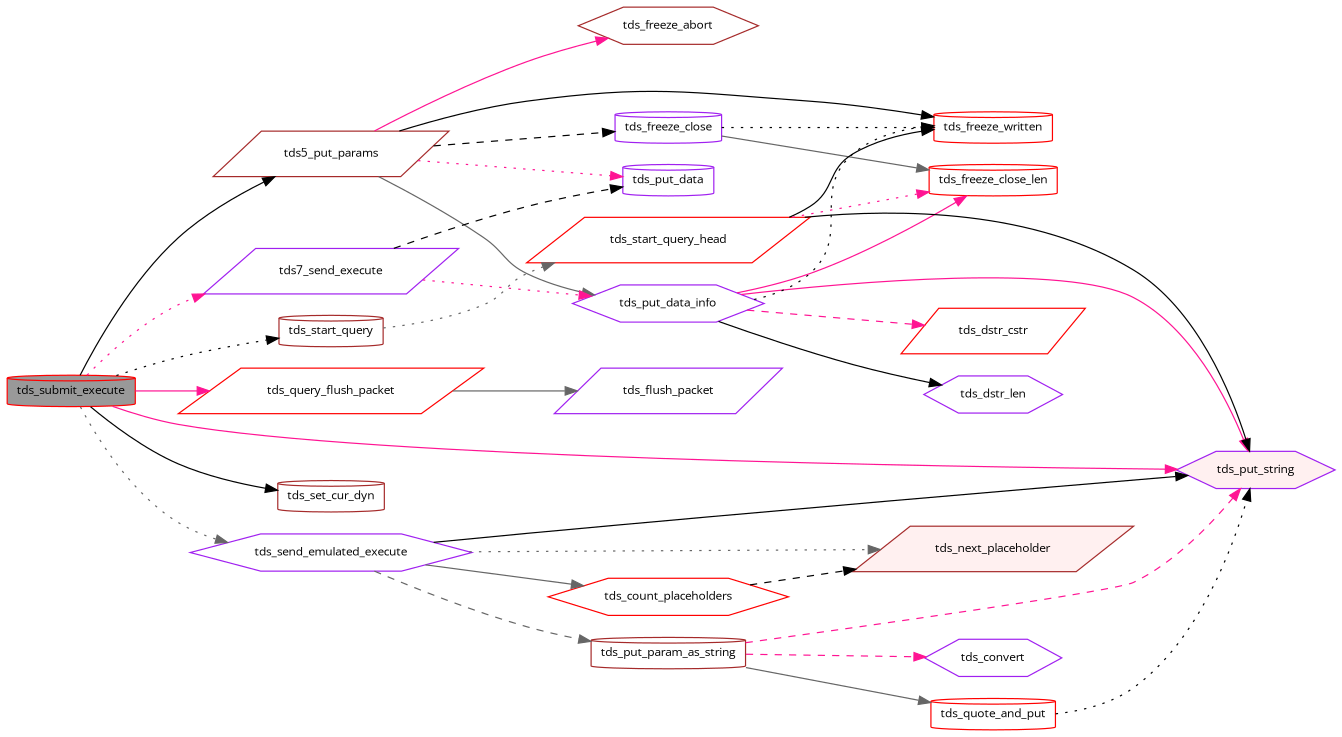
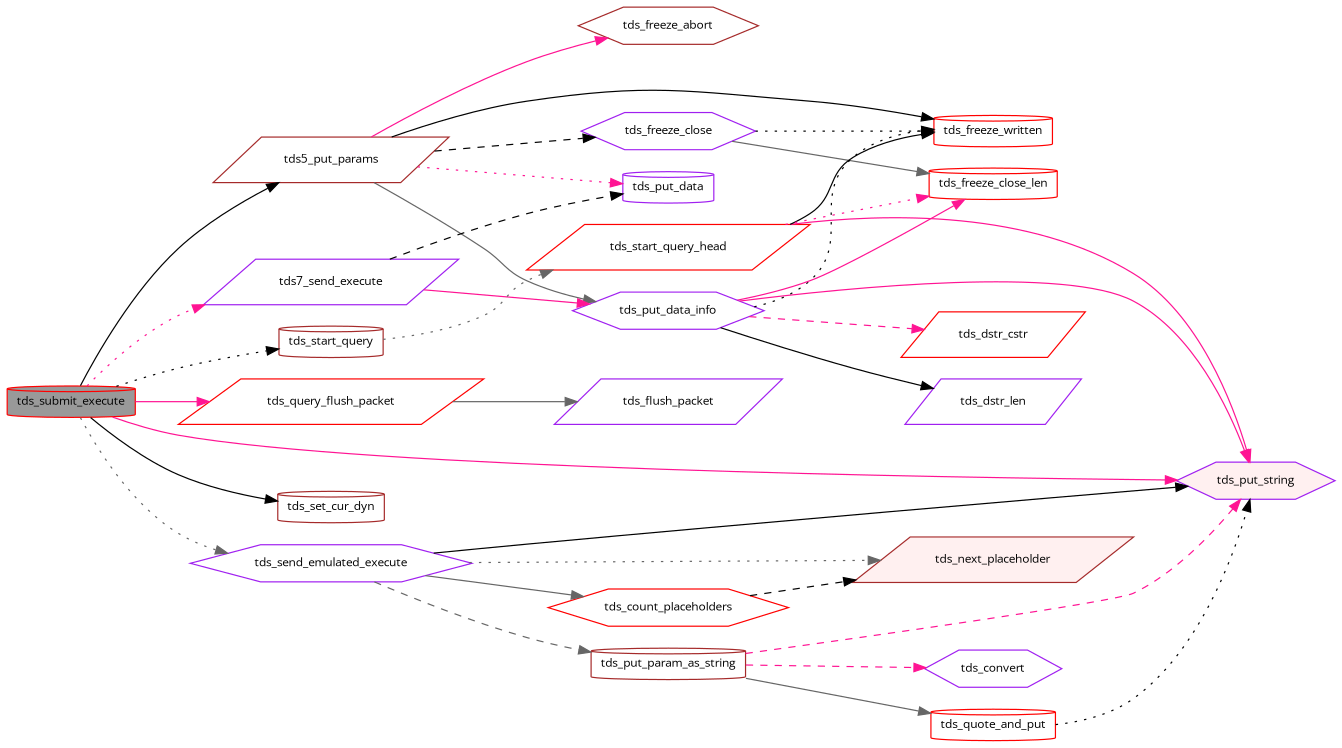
node "tds_freeze_close": shape cylinder -> hexagon
edge "tds_start_query_head" -> "tds_put_string": color black -> deeppink
edge "tds7_send_execute" -> "tds_put_data_info": style dotted -> solid
node "tds_dstr_len": shape hexagon -> parallelogram
